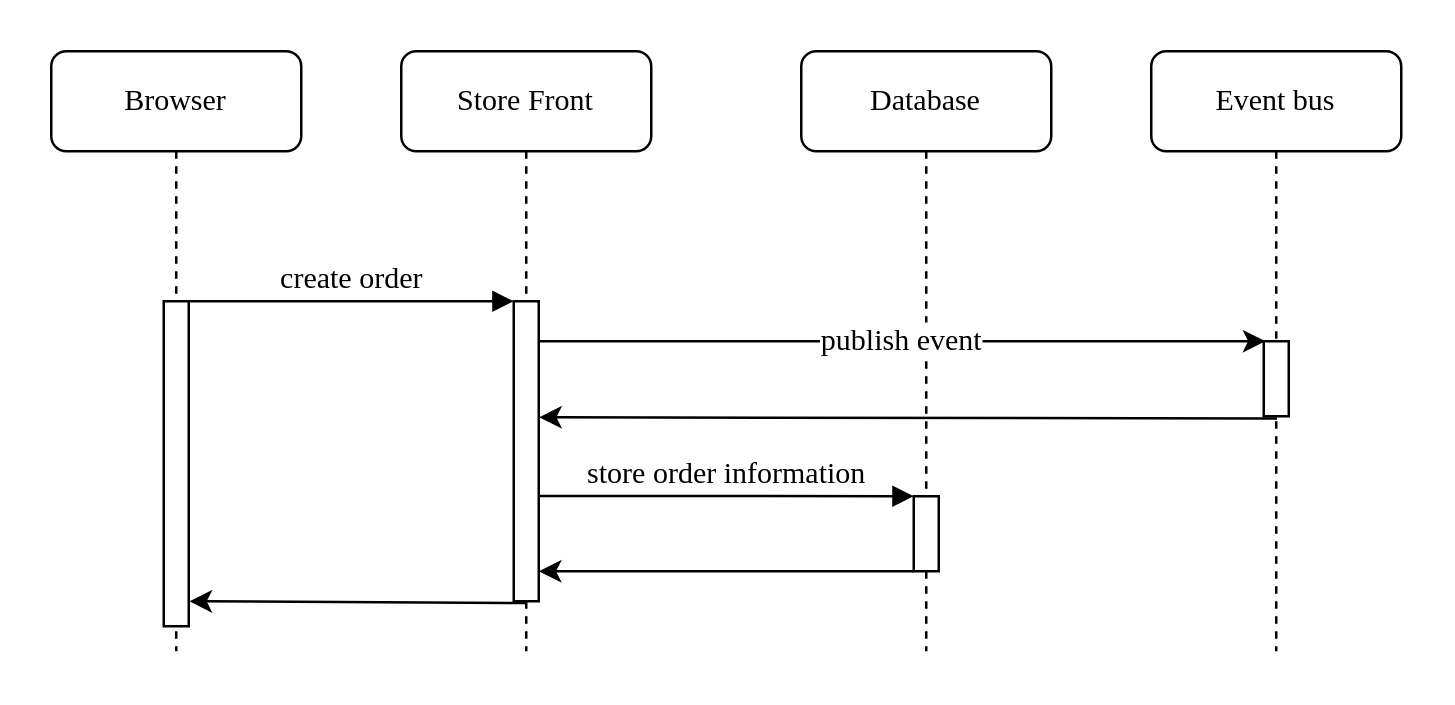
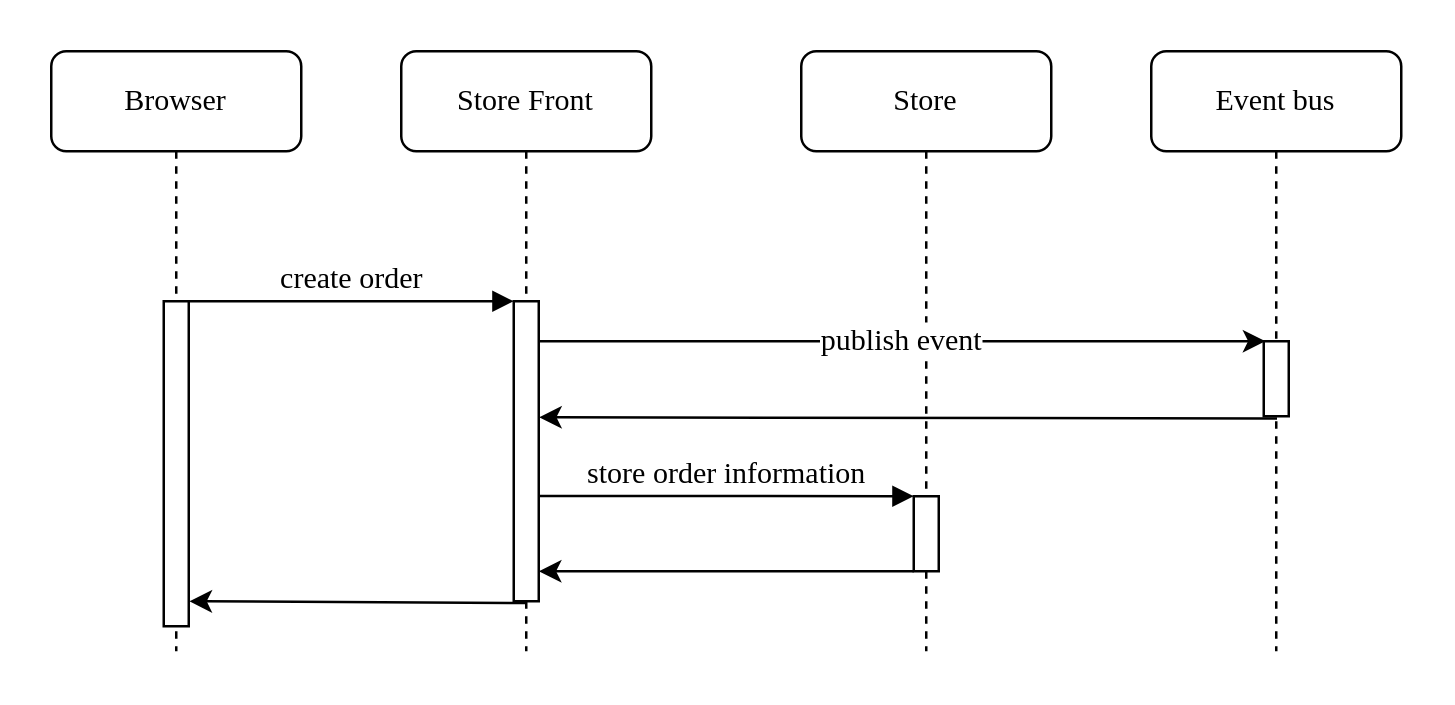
node "Database": label "Database" -> "Store"
